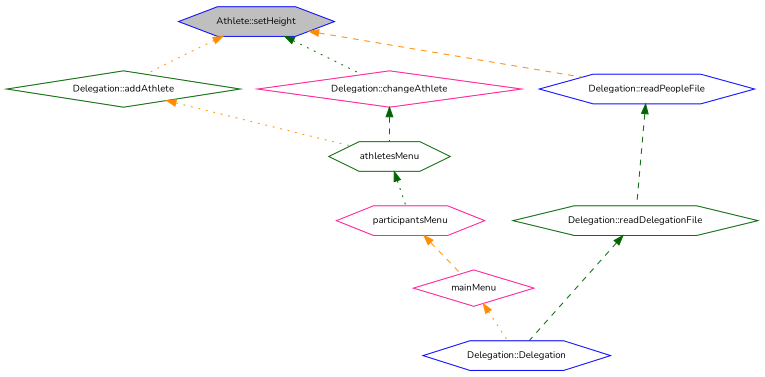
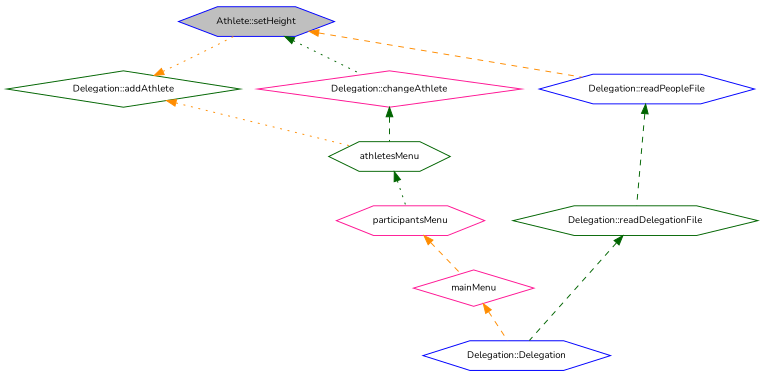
edge "Delegation::addAthlete" -> "Athlete::setHeight": reversed
edge "Delegation::Delegation" -> "mainMenu": style dotted -> dashed
